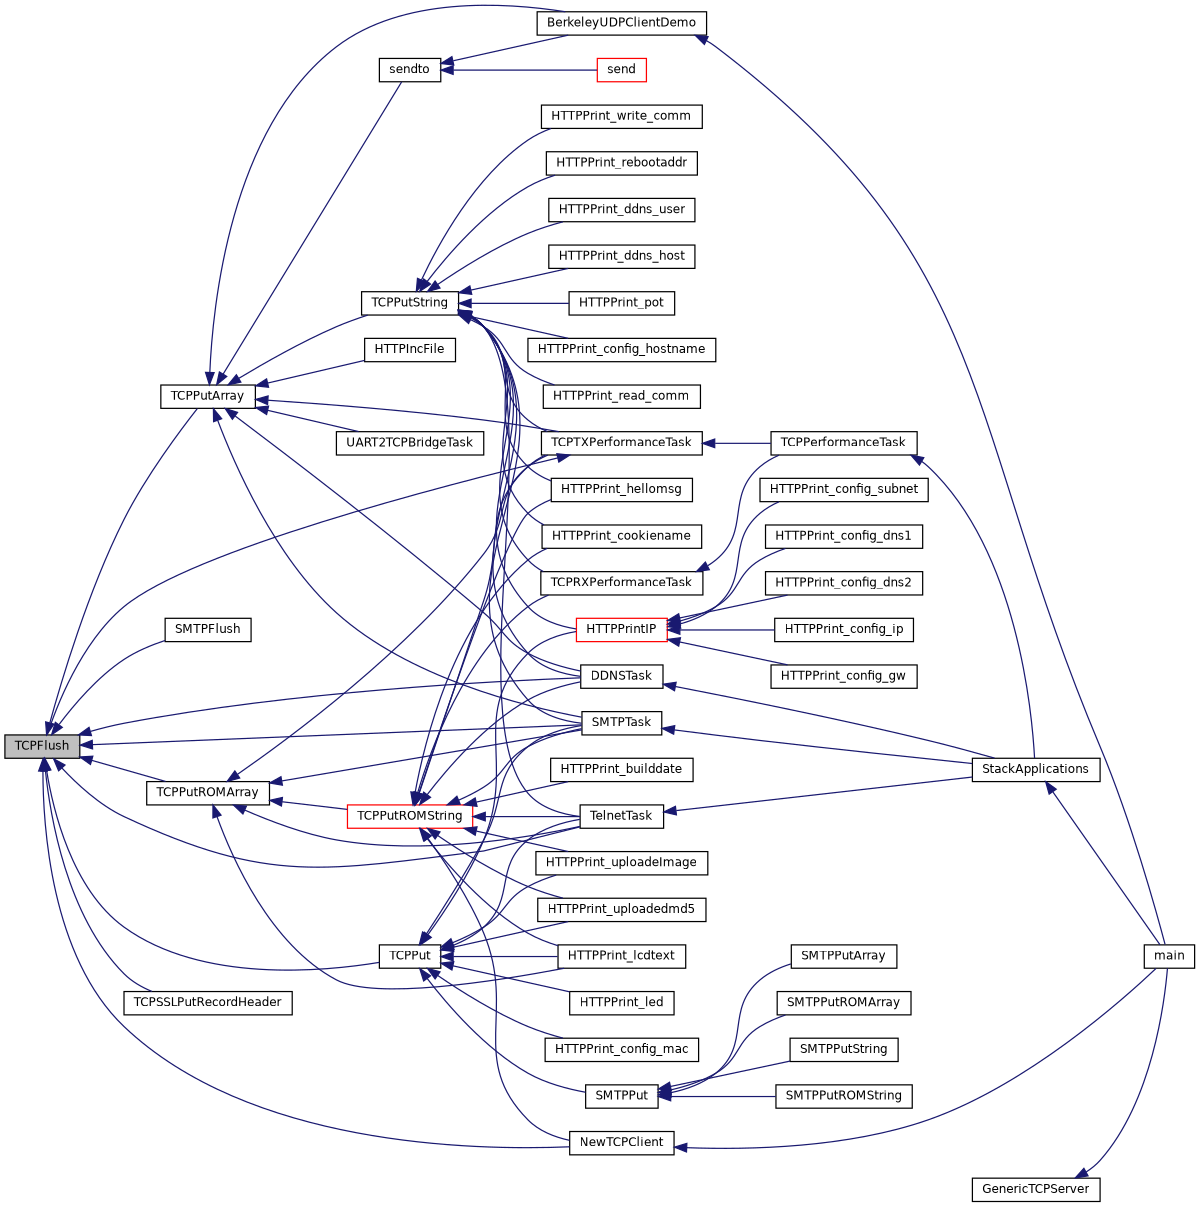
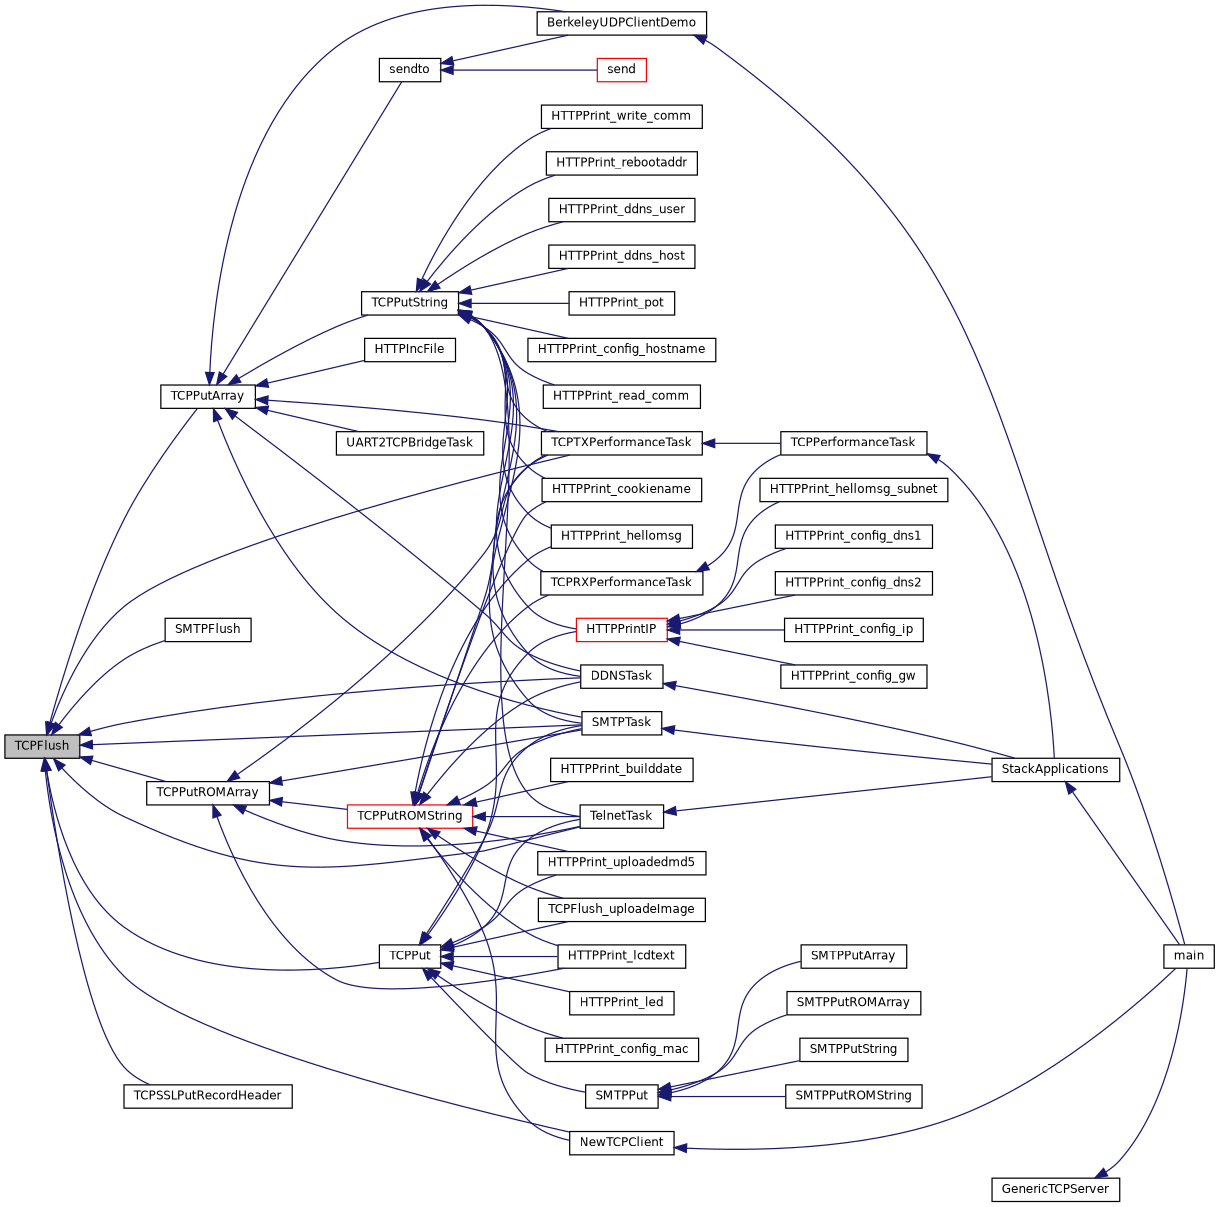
node "HTTPPrint_config_subnet": label "HTTPPrint_config_subnet" -> "HTTPPrint_hellomsg_subnet"
edge "TCPFlush" -> "TCPTXPerformanceTask": reversed
node "HTTPPrint_uploadeImage": label "HTTPPrint_uploadeImage" -> "TCPFlush_uploadeImage"
